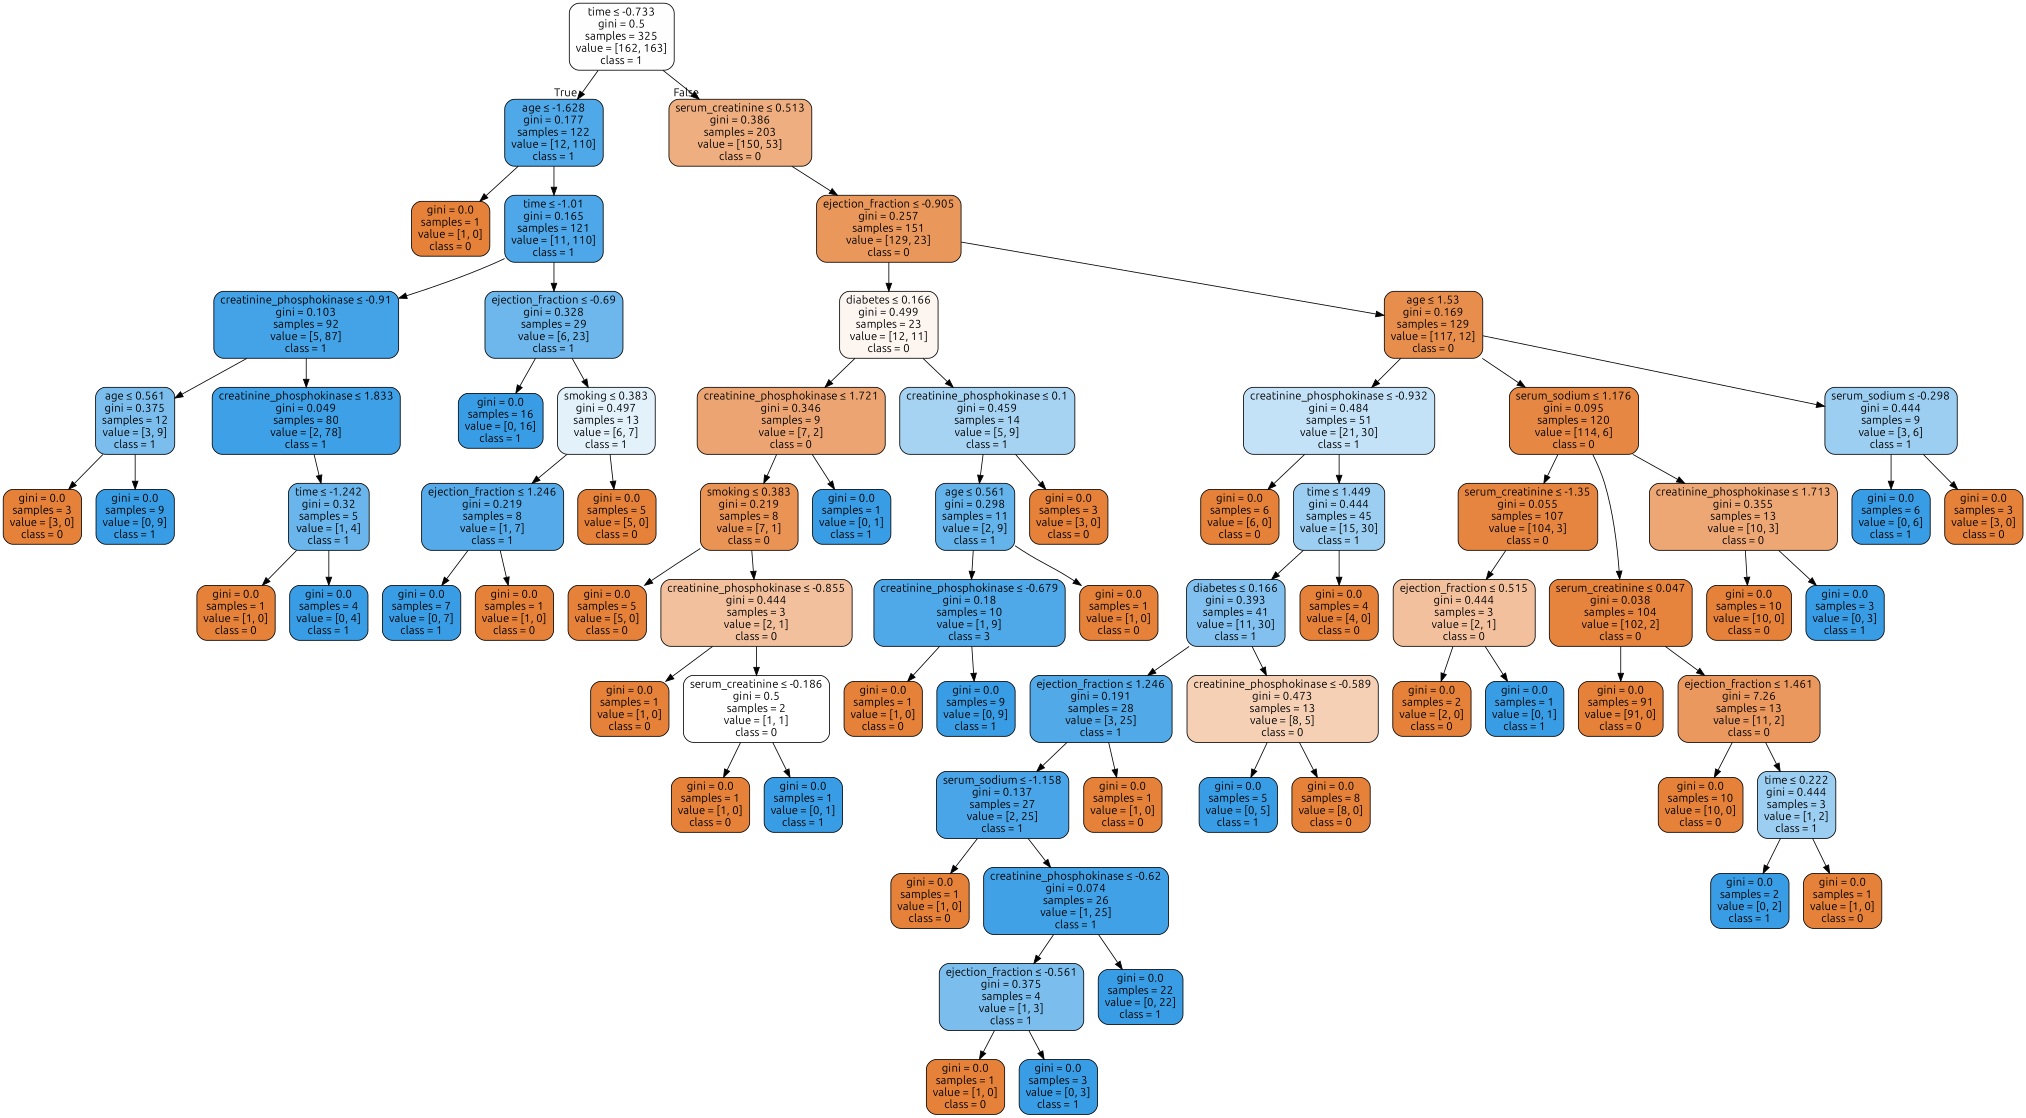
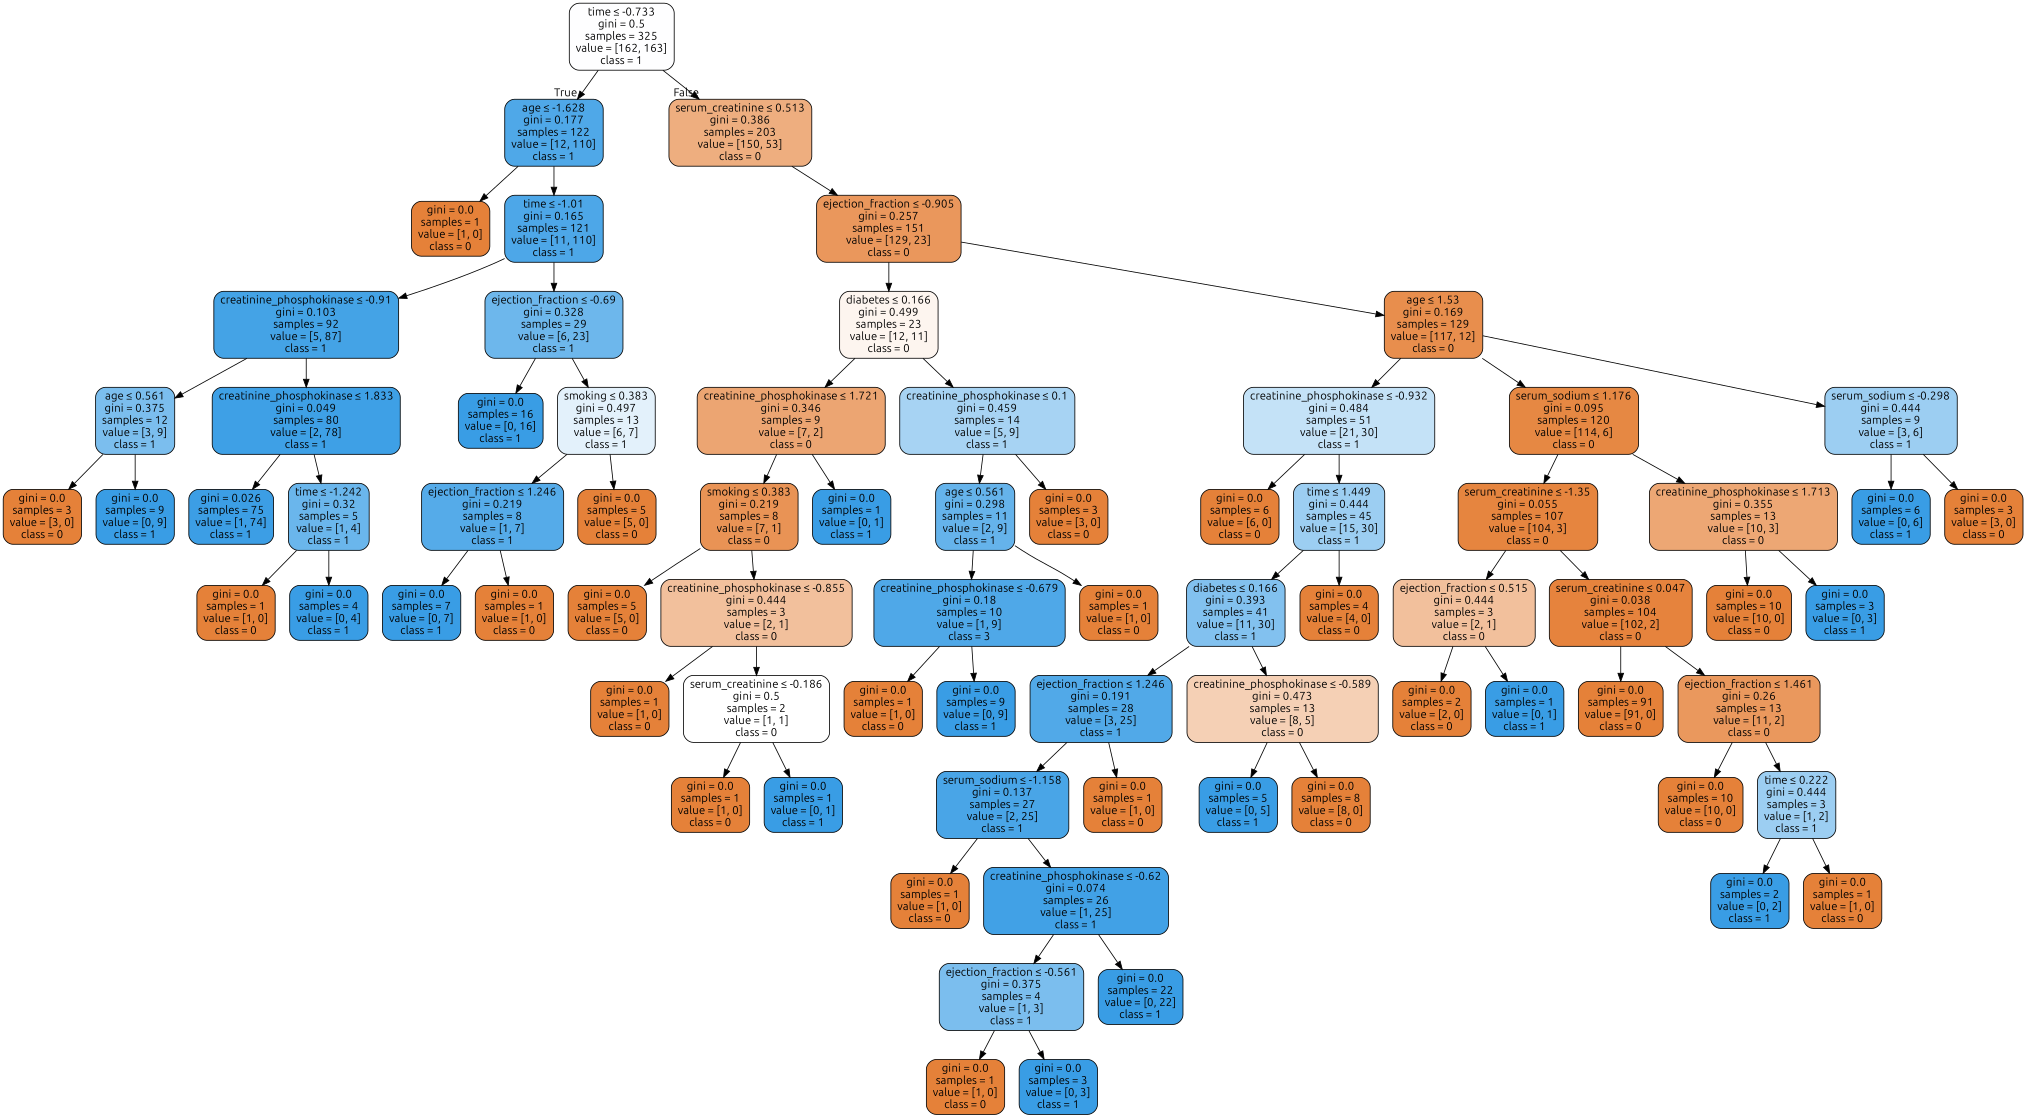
edge "serum_sodium ≤ 1.176" -> "serum_creatinine ≤ 0.047": now "serum_creatinine ≤ -1.35" -> "serum_creatinine ≤ 0.047"
node "gini = 0.026": added
node "ejection_fraction ≤ 1.461": text "gini = 7.26" -> "gini = 0.26"
